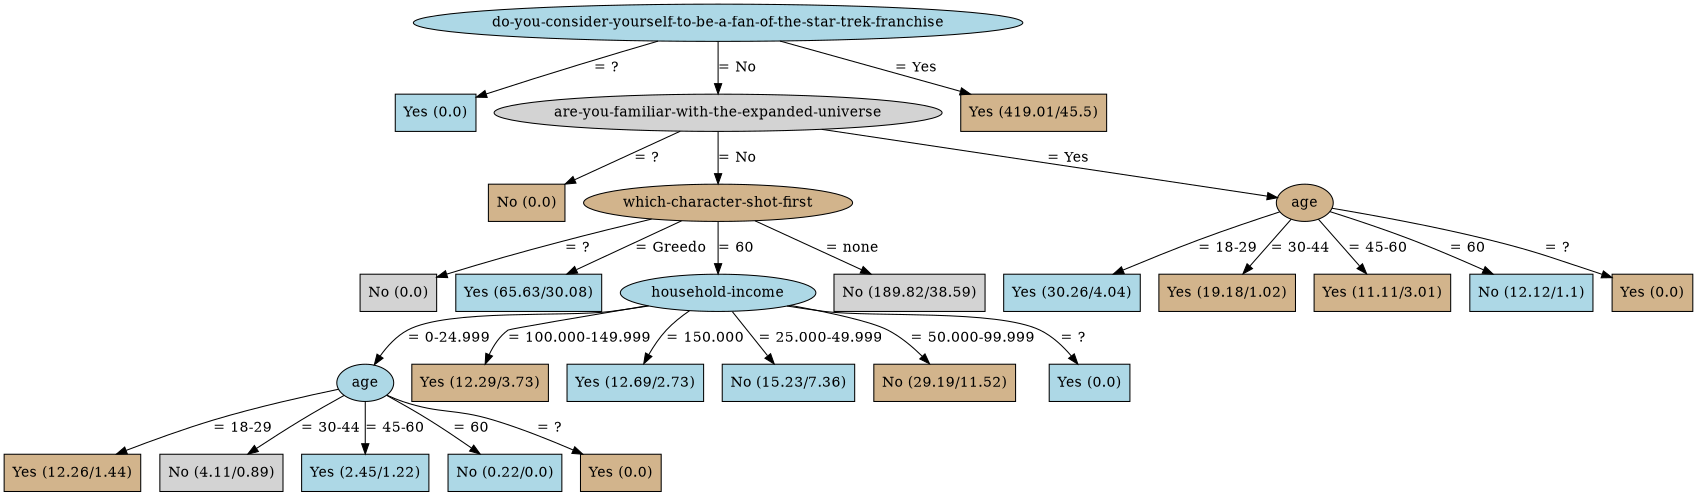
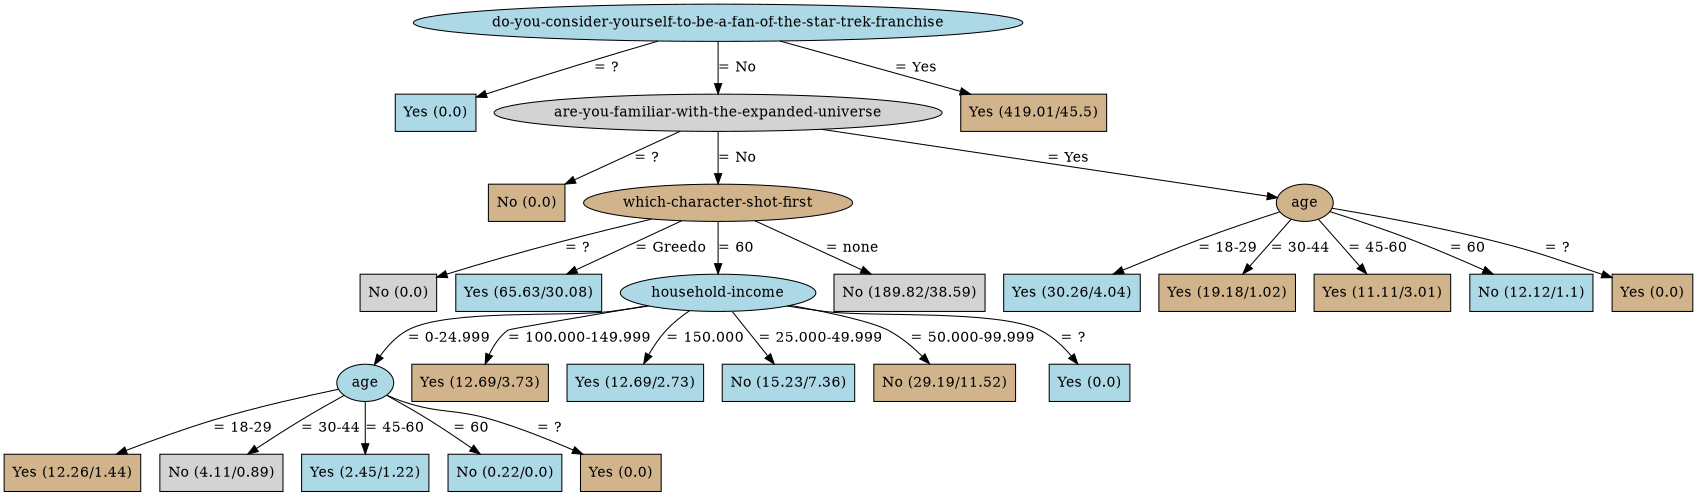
node "Yes (12.29/3.73)": label "Yes (12.29/3.73)" -> "Yes (12.69/3.73)"
